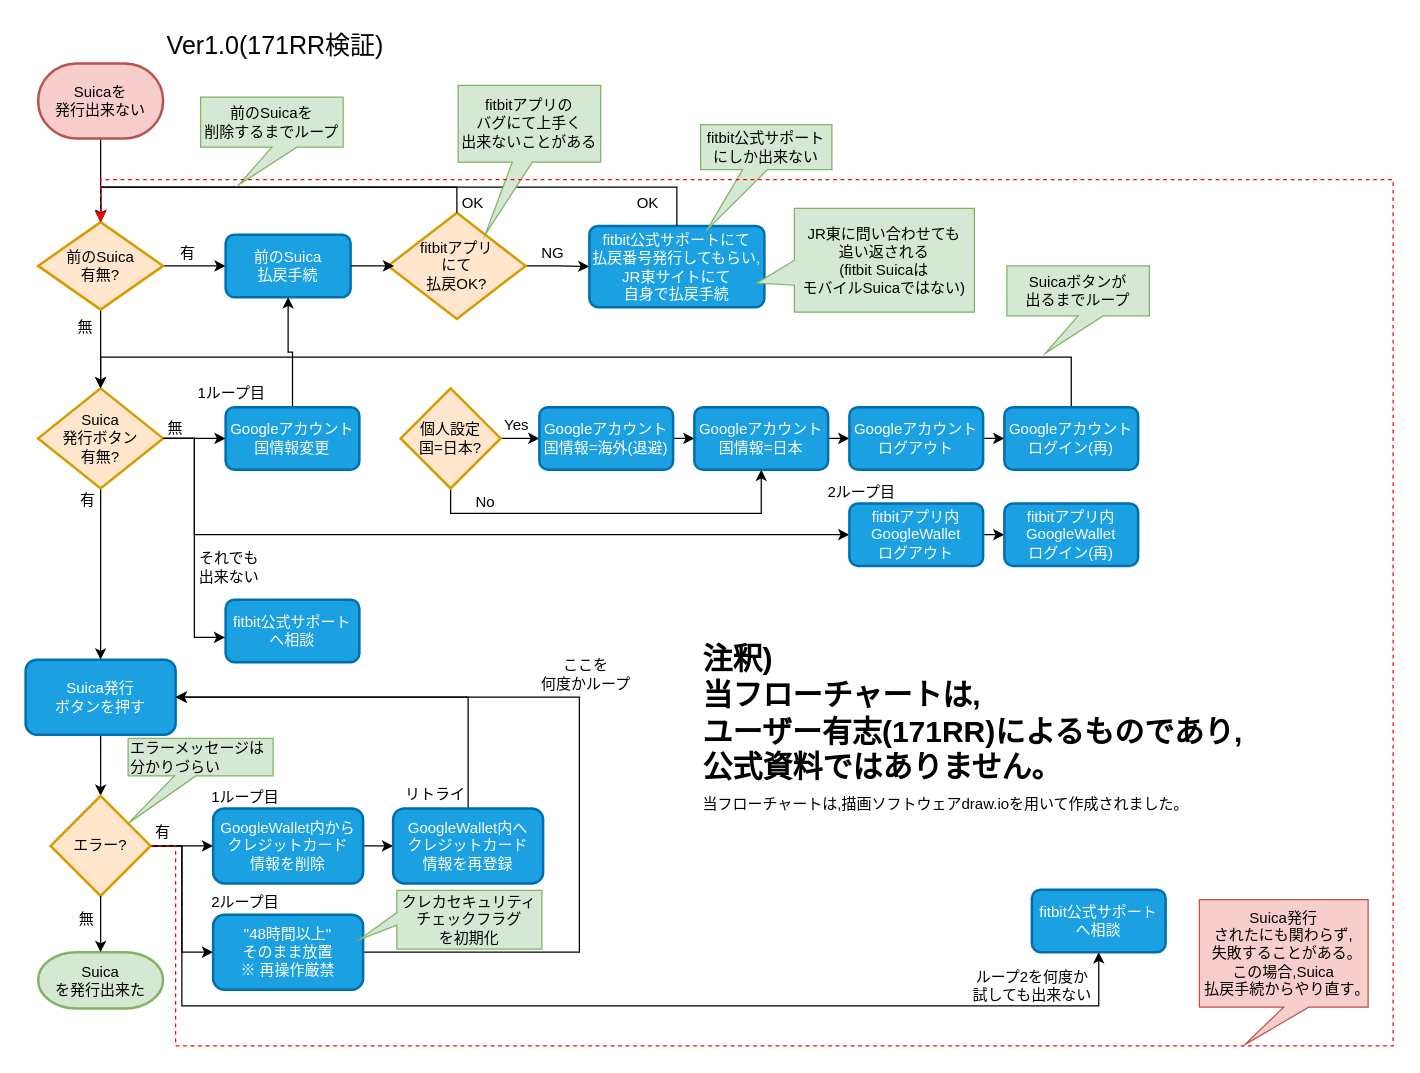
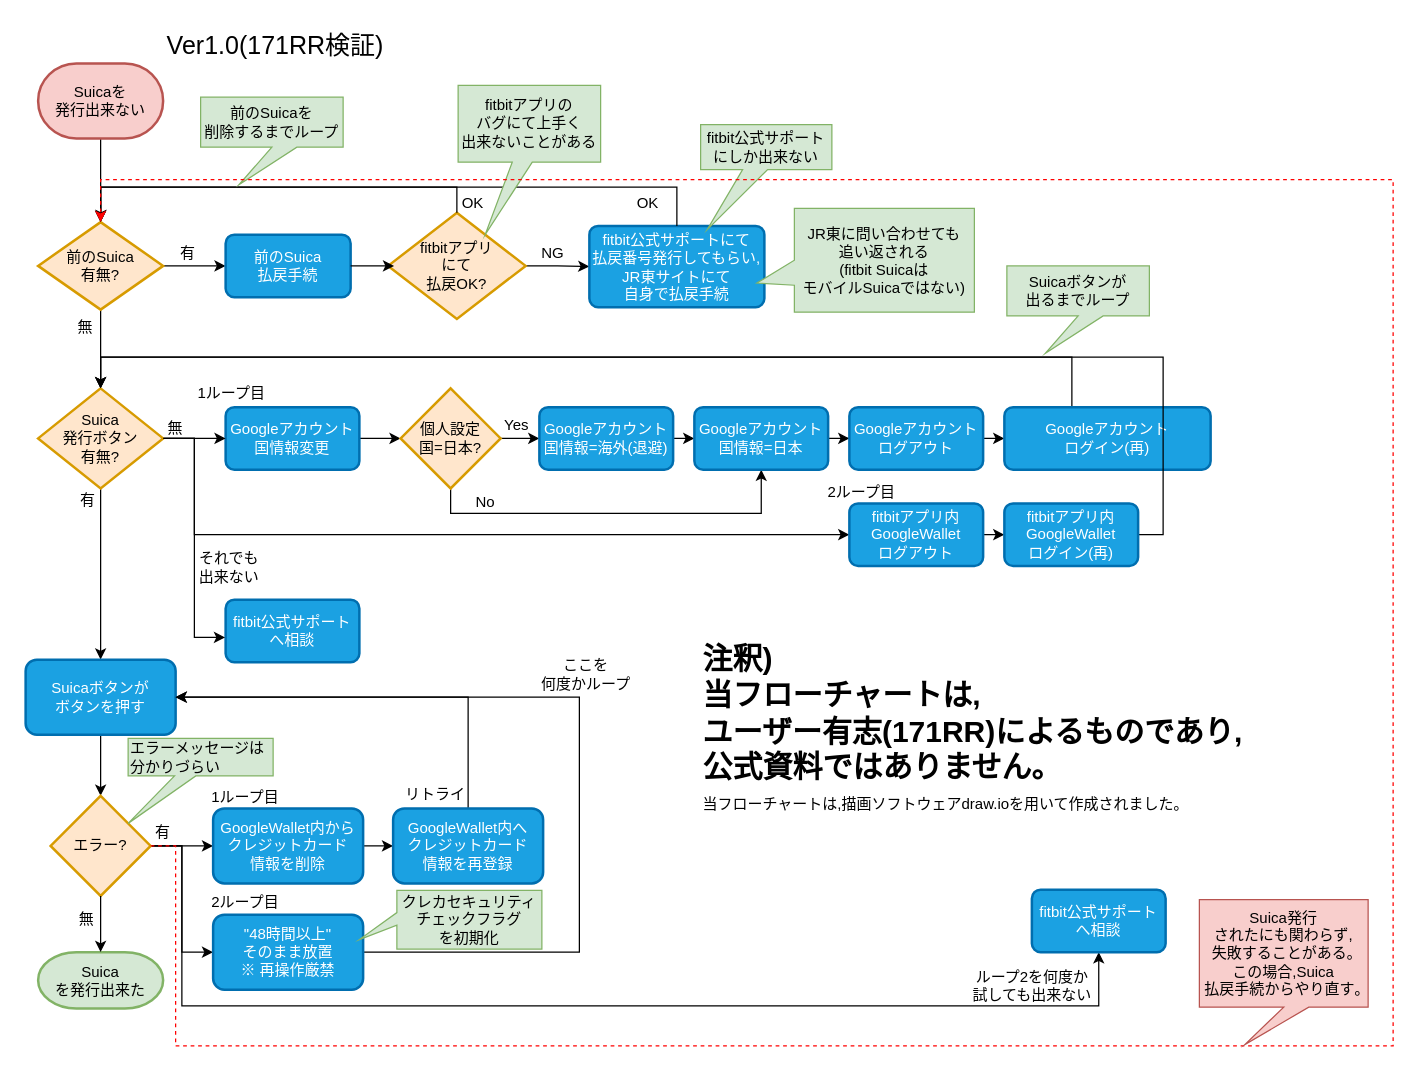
edge "Googleアカウント 国情報変更" -> "前のSuica 払戻手続": now "Googleアカウント 国情報変更" -> "個人設定 国=日本?"
edge "fitbitアプリ内 GoogleWallet ログイン(再)" -> "Suica 発行ボタン 有無?": added
node "Googleアカウント ログイン(再)": size 134x63 -> 206x63
node "Suica発行 ボタンを押す": label "Suica発行 ボタンを押す" -> "Suicaボタンが ボタンを押す"
